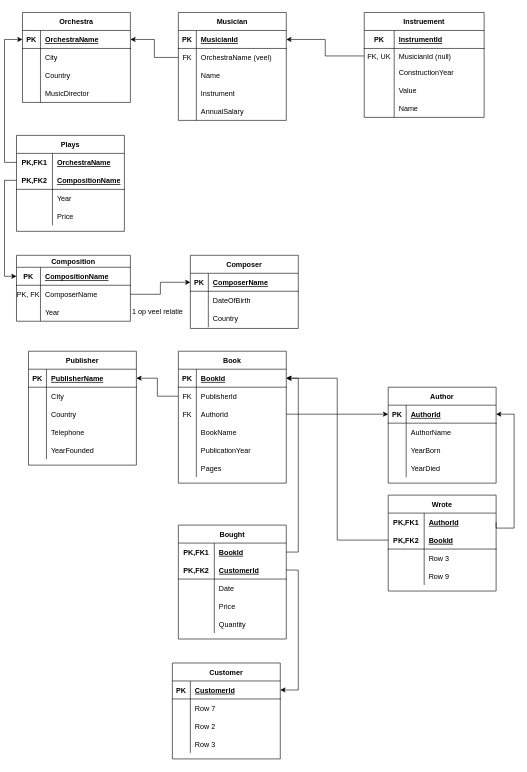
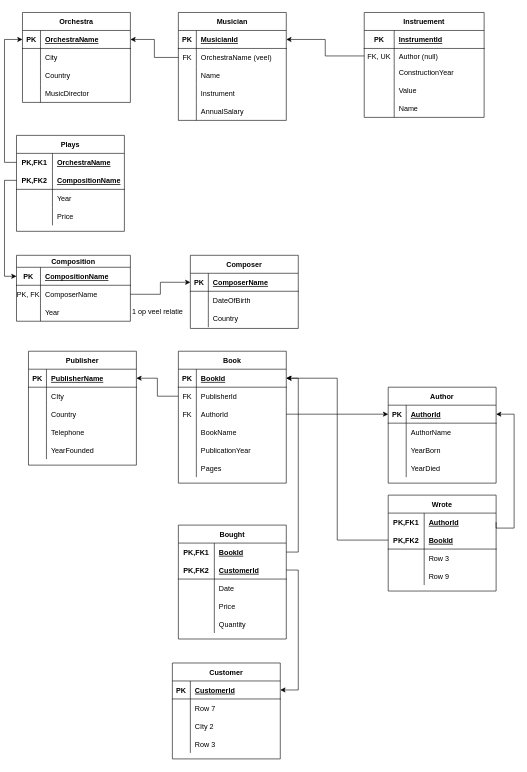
node "MusicianId (null)": label "MusicianId (null)" -> "Author (null)"
node "Row 2": label "Row 2" -> "CIty 2"
